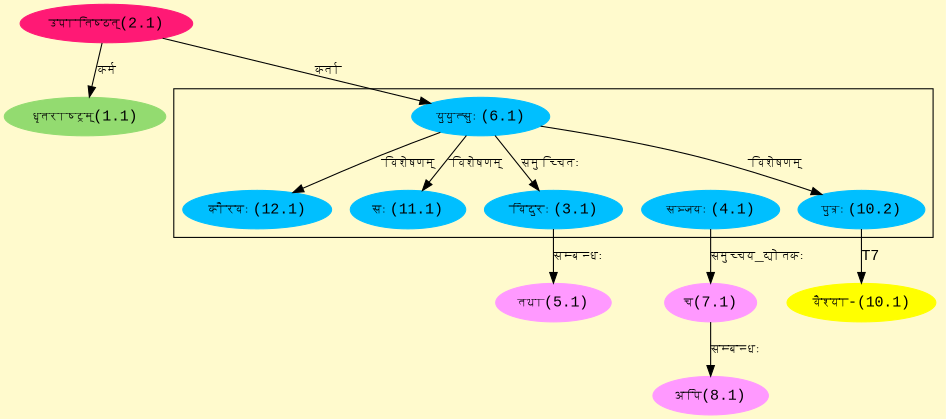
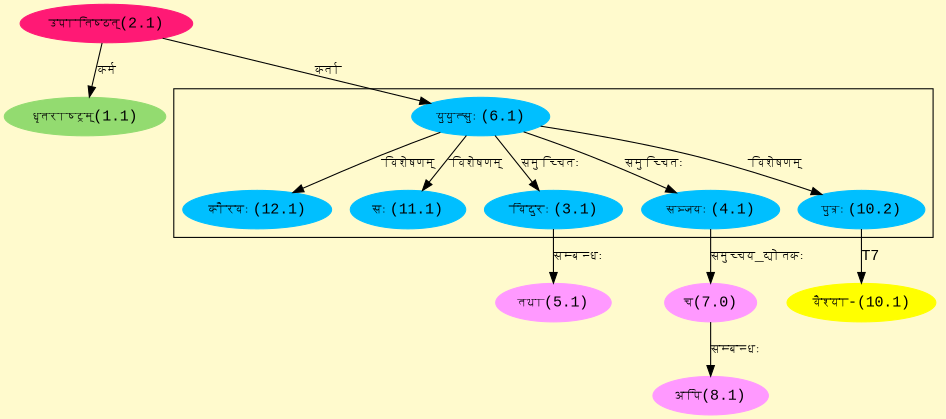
edge "युयुत्सुः(6.1)" -> "सञ्जयः(4.1)": added, label "समुच्चितः"
node "च(7.1)": label "च(7.1)" -> "च(7.0)"
